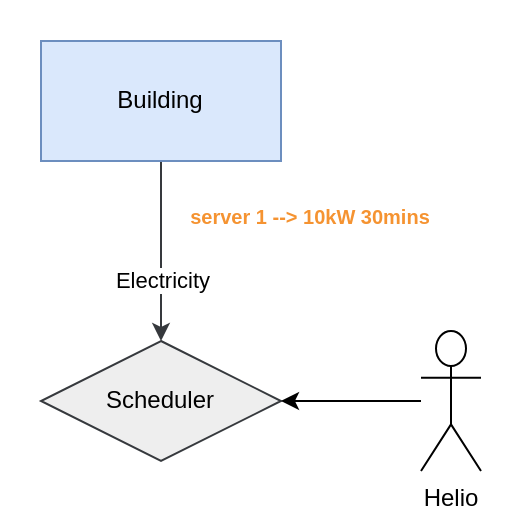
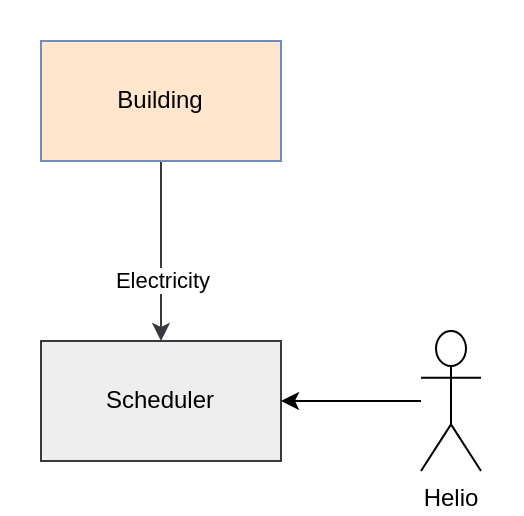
node "Building": fillcolor #dae8fc -> #ffe6cc
node "server 1 --> 10kW 30mins": removed
node "Scheduler": shape diamond -> rectangle
